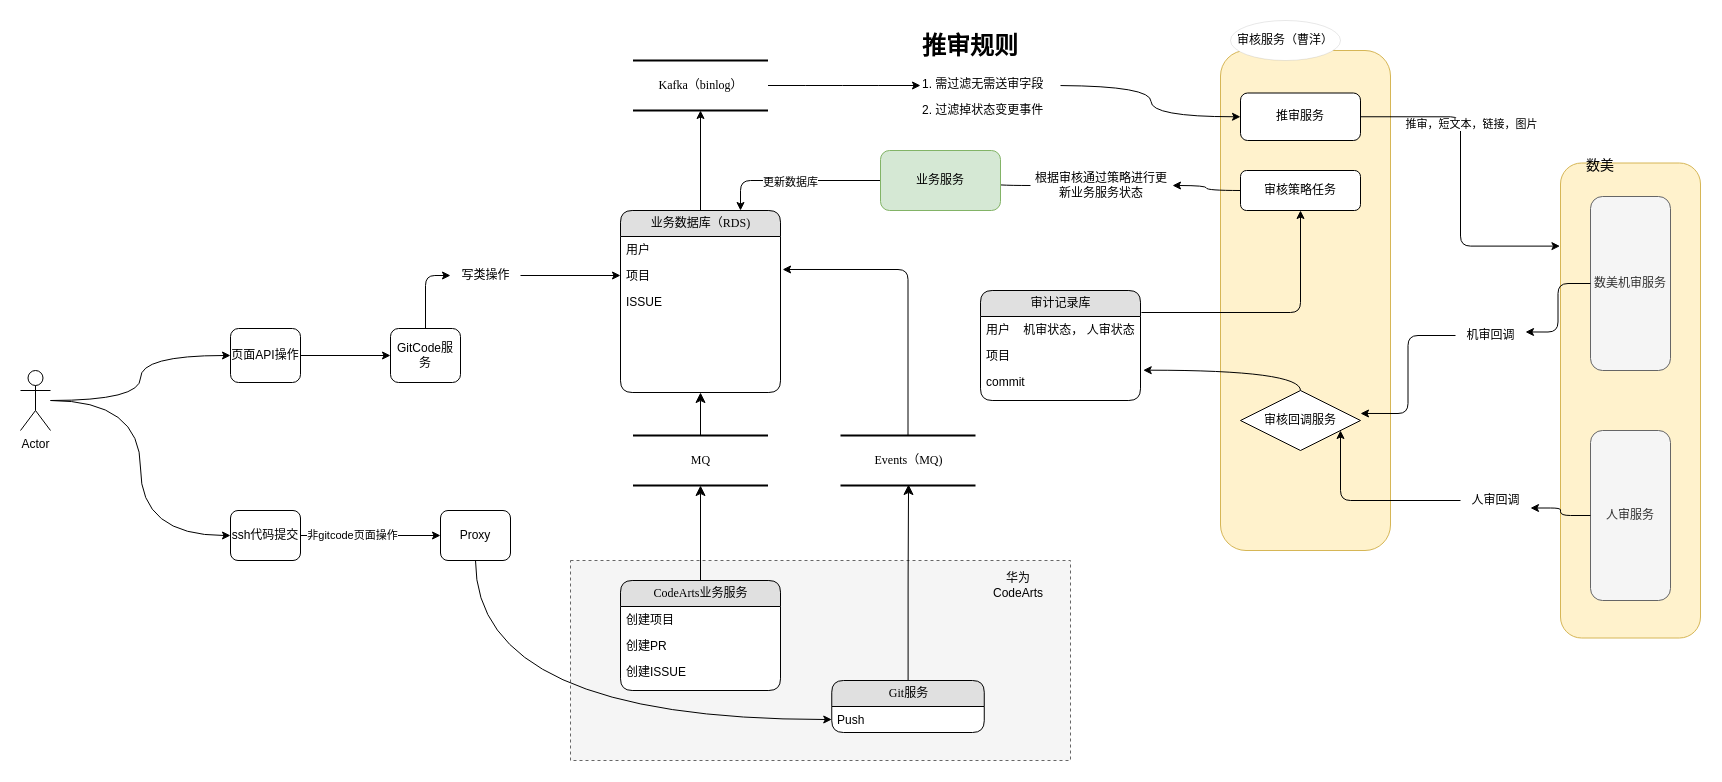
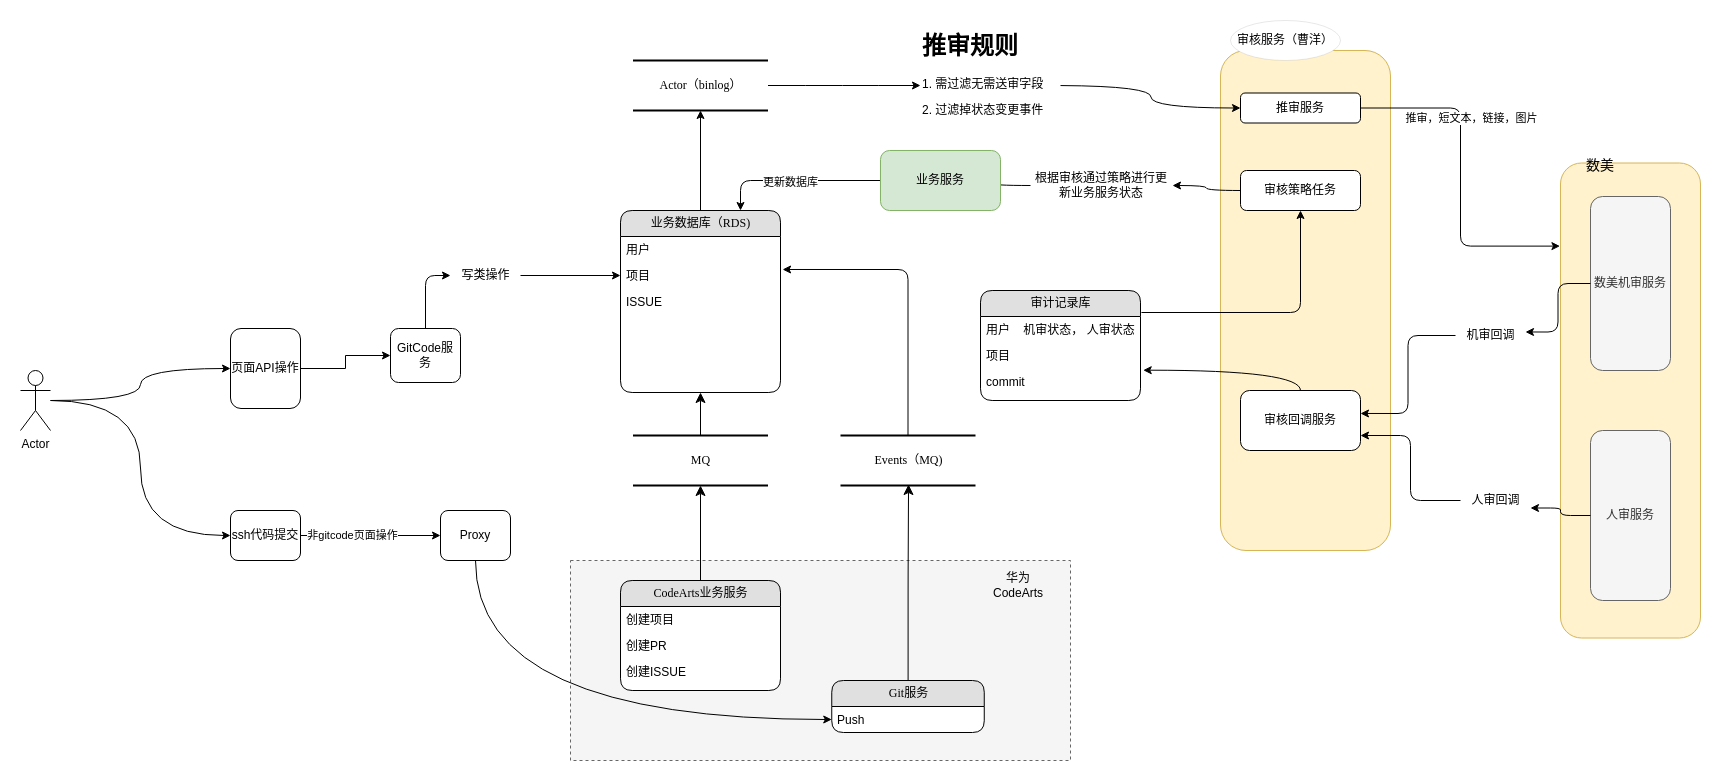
node "Kafka（binlog）": label "Kafka（binlog）" -> "Actor（binlog）"
node "推审服务": size 120x48 -> 120x30
node "页面API操作": size 70x54 -> 70x80
node "审核回调服务": shape diamond -> rounded rectangle
